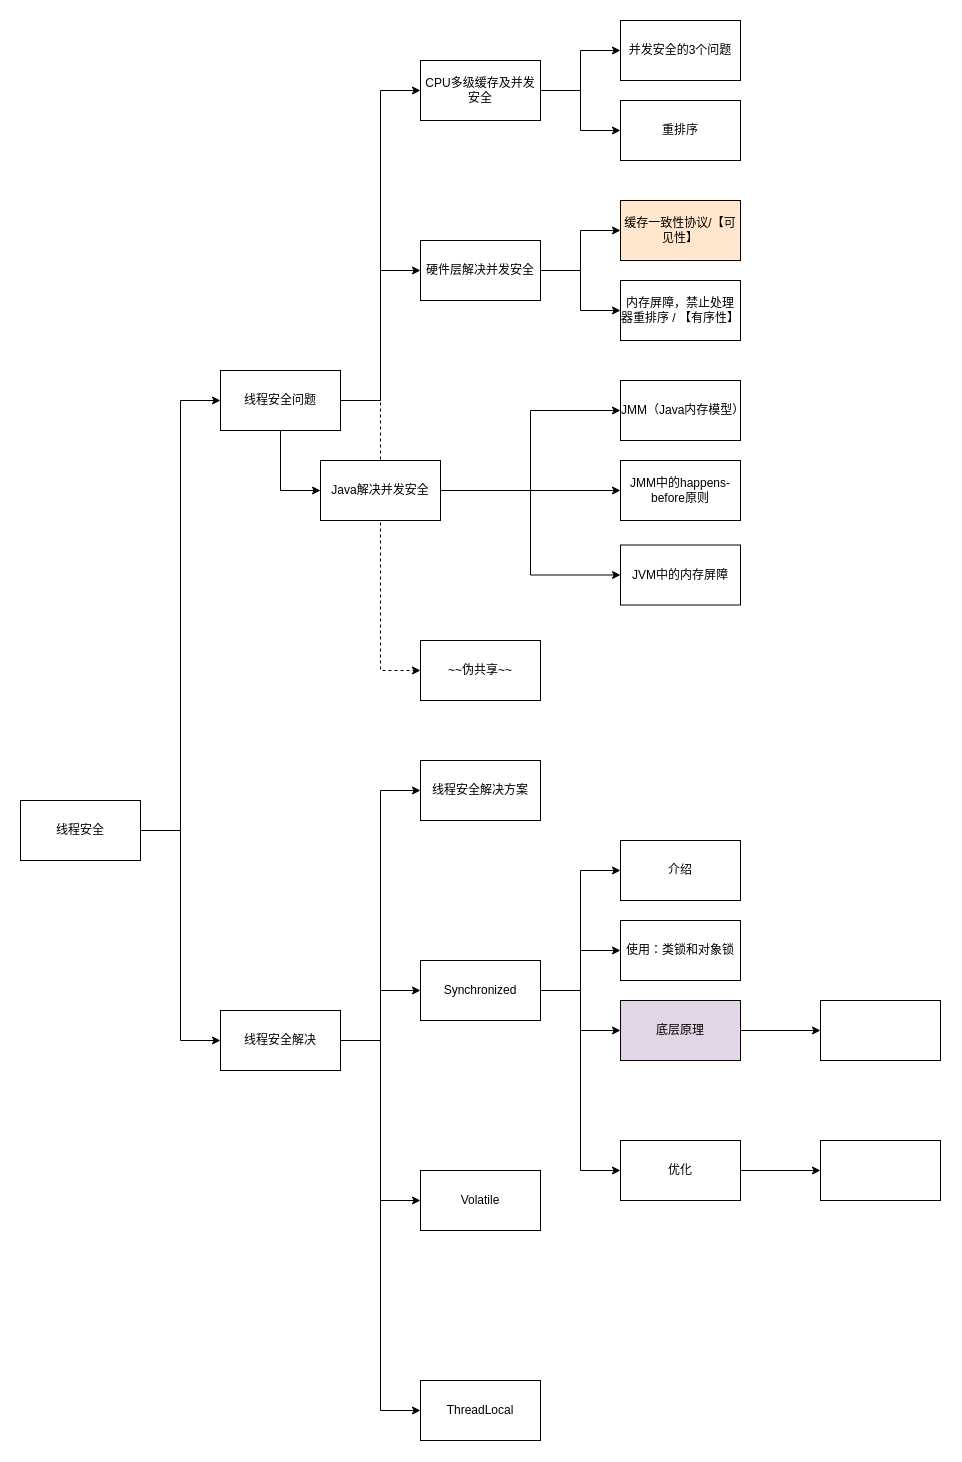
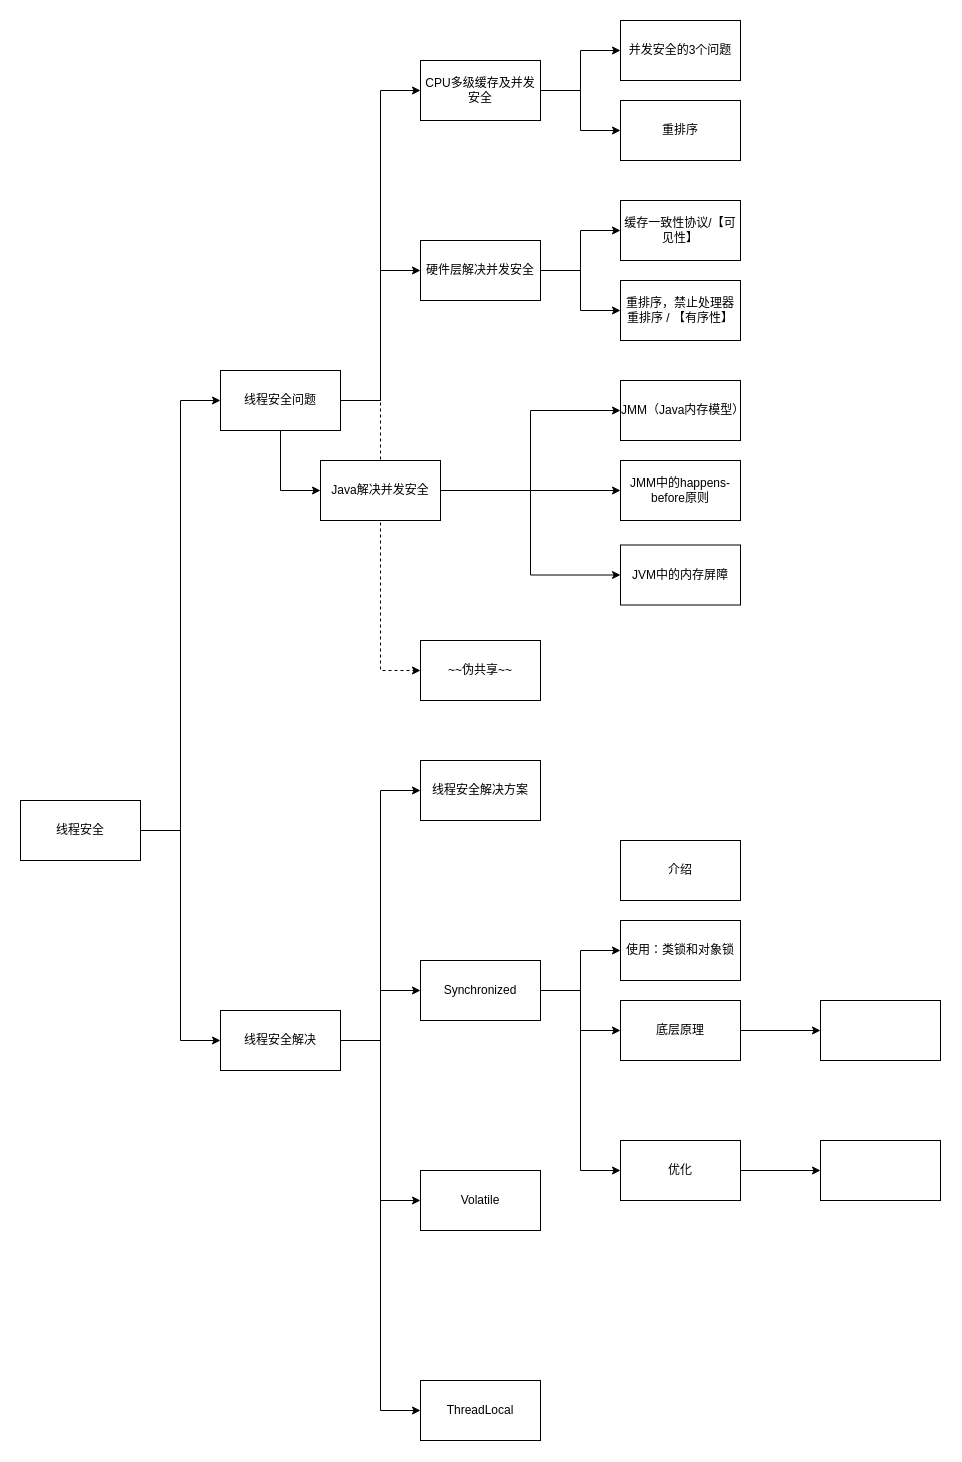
node "缓存一致性协议/【可见性】": fillcolor #ffe6cc -> #ffffff
node "内存屏障，禁止处理器重排序 / 【有序性】": label "内存屏障，禁止处理器重排序 / 【有序性】" -> "重排序，禁止处理器重排序 / 【有序性】"
edge "Synchronized" -> "介绍": removed
node "底层原理": fillcolor #e1d5e7 -> #ffffff
